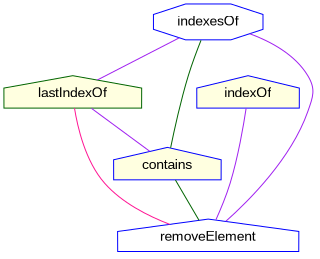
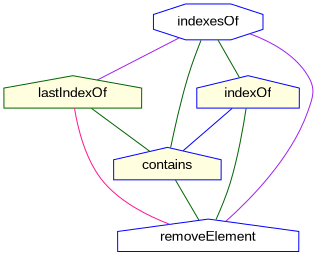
edge "indexesOf" -- "indexOf": added
edge "lastIndexOf" -- "contains": color purple -> darkgreen
edge "indexOf" -- "contains": added
edge "indexOf" -- "removeElement": color purple -> darkgreen
